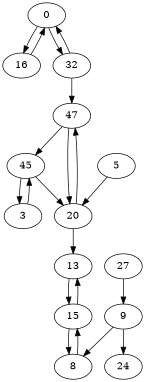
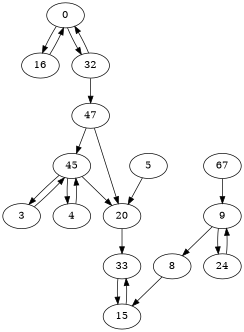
edge "20" -> "47": removed
node "4": added
edge "24" -> "9": added
node "13": label "13" -> "33"
node "27": label "27" -> "67"
edge "15" -> "8": removed
